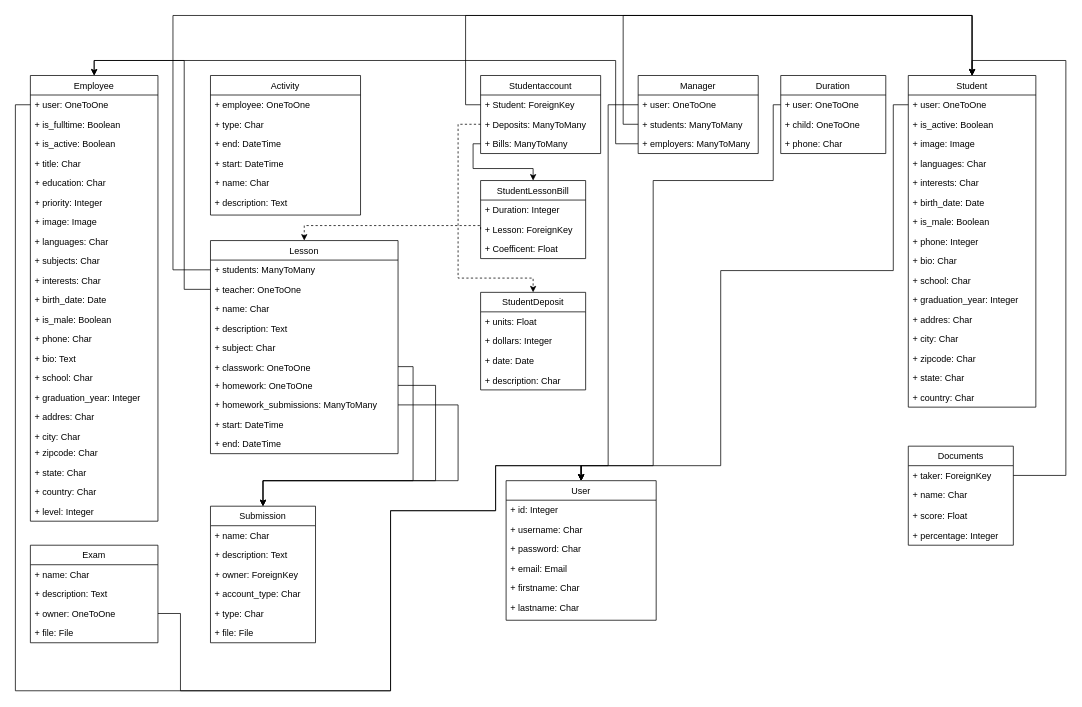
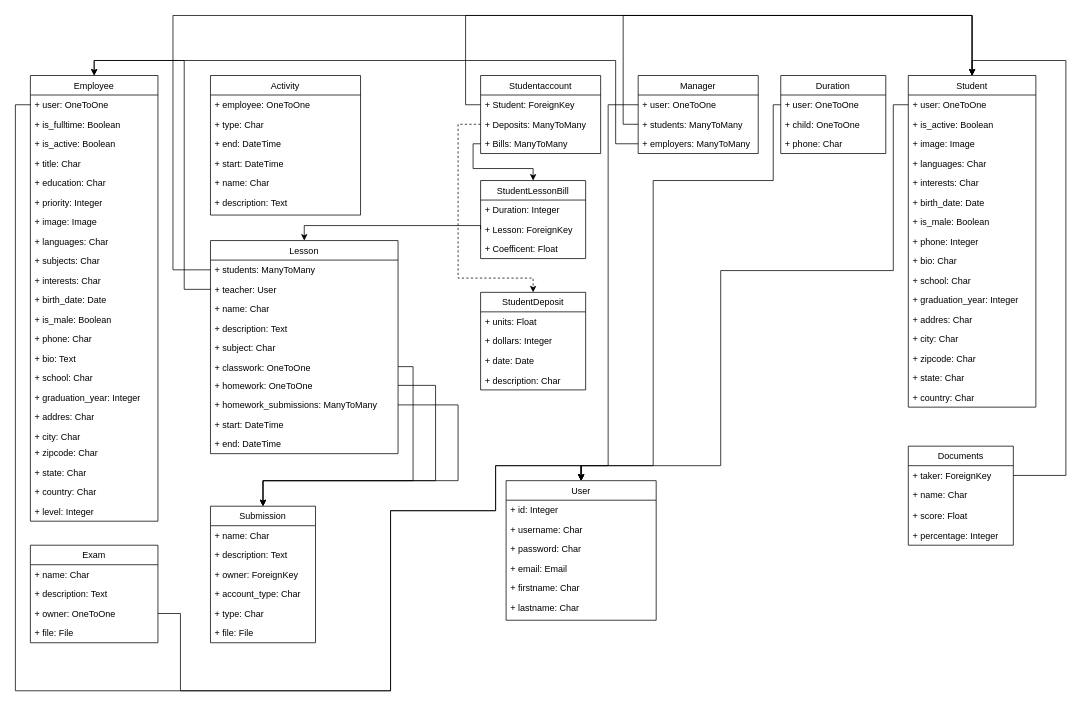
edge "+ Lesson: ForeignKey" -> "Lesson": style dashed -> solid
node "+ teacher: OneToOne": label "+ teacher: OneToOne" -> "+ teacher: User"
